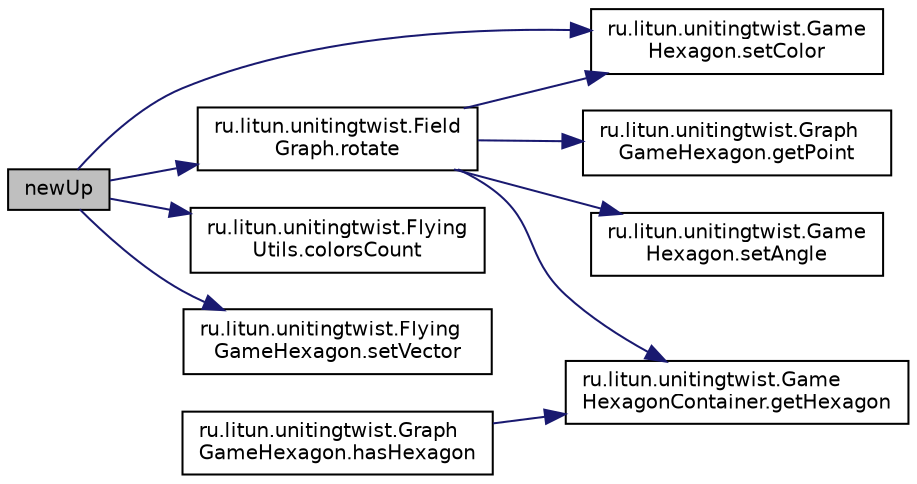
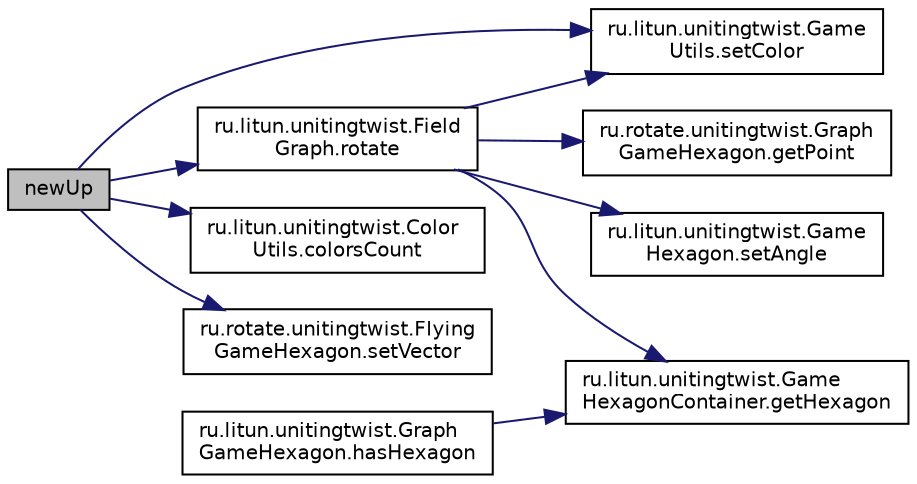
node "ru.litun.unitingtwist.Game Hexagon.setColor": label "ru.litun.unitingtwist.Game Hexagon.setColor" -> "ru.litun.unitingtwist.Game Utils.setColor"
node "ru.litun.unitingtwist.Graph GameHexagon.getPoint": label "ru.litun.unitingtwist.Graph GameHexagon.getPoint" -> "ru.rotate.unitingtwist.Graph GameHexagon.getPoint"
node "ru.litun.unitingtwist.Flying Utils.colorsCount": label "ru.litun.unitingtwist.Flying Utils.colorsCount" -> "ru.litun.unitingtwist.Color Utils.colorsCount"
node "ru.litun.unitingtwist.Flying GameHexagon.setVector": label "ru.litun.unitingtwist.Flying GameHexagon.setVector" -> "ru.rotate.unitingtwist.Flying GameHexagon.setVector"
